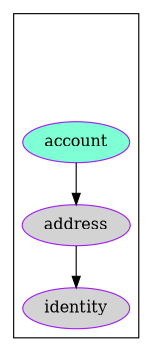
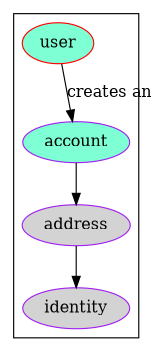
node "user": added
